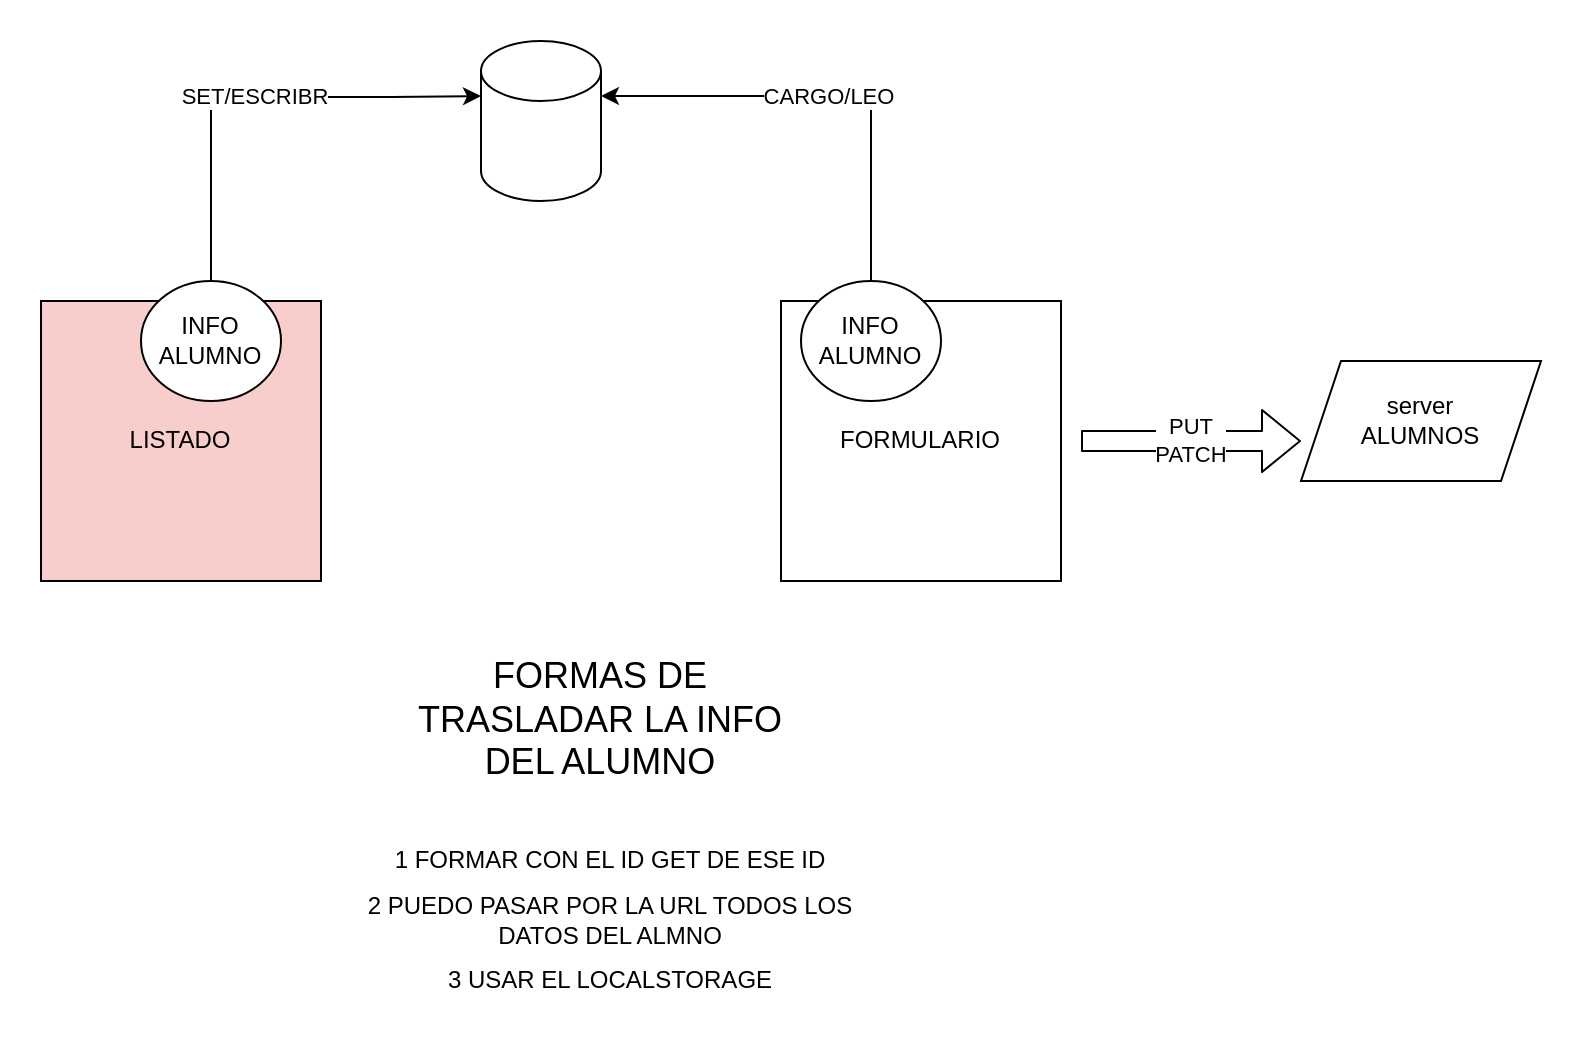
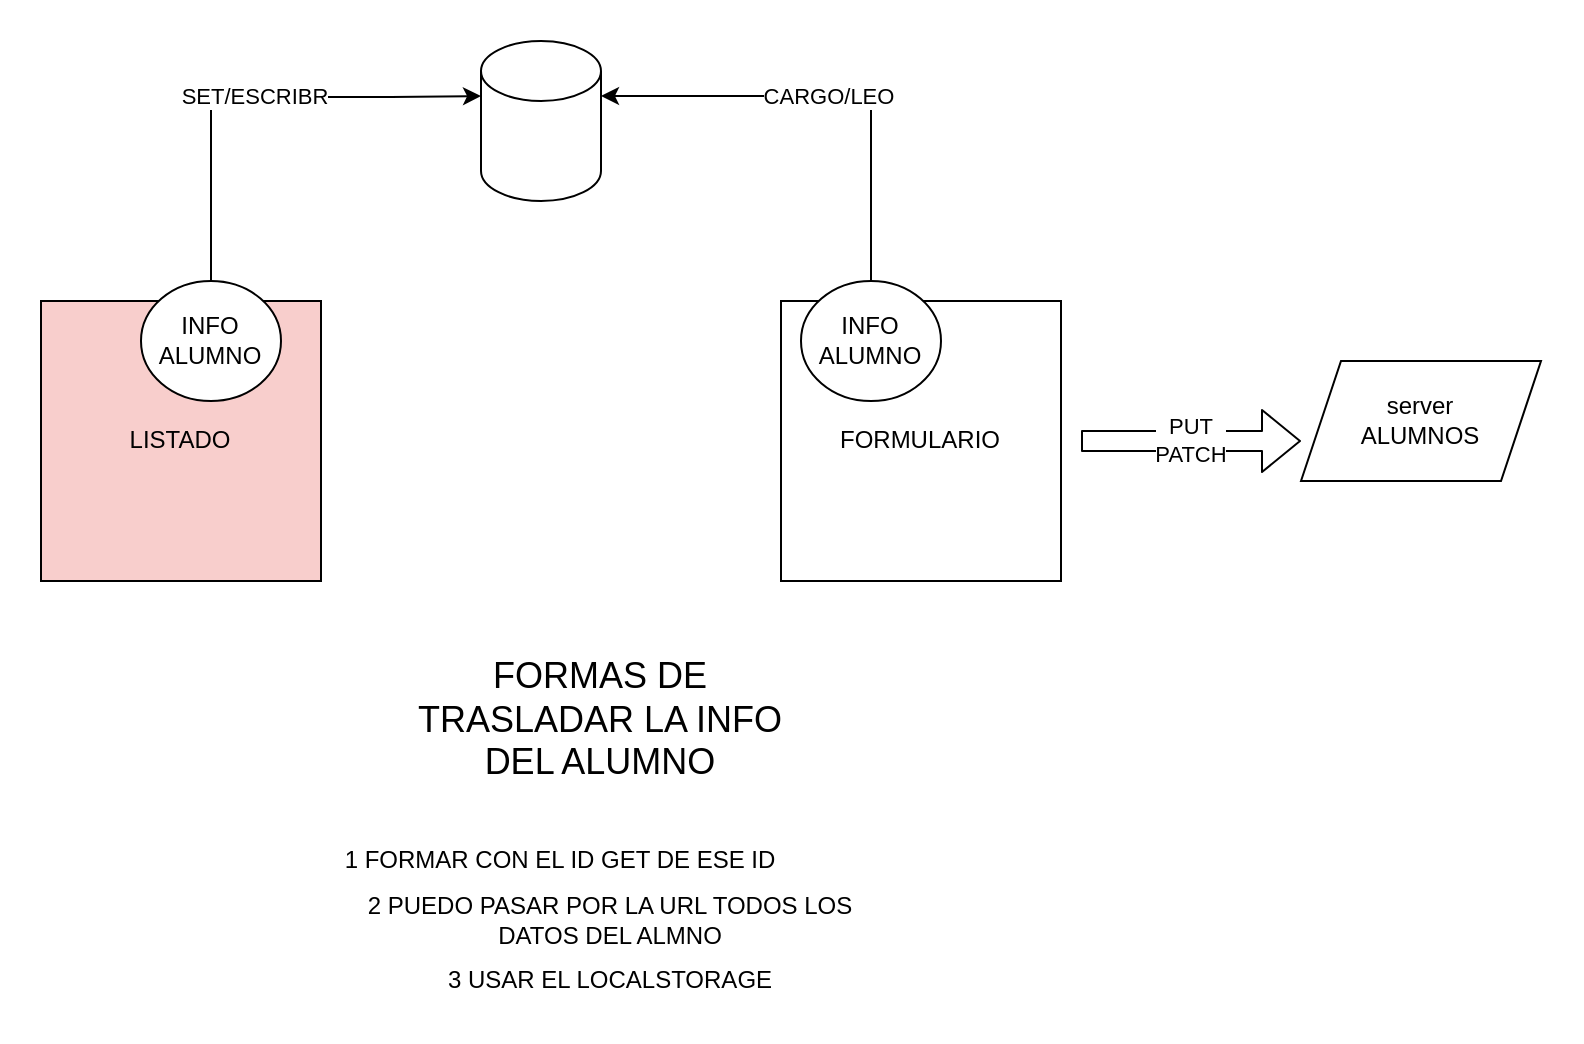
node "1 FORMAR CON EL ID GET DE ESE ID": moved (611, 861) -> (561, 861)
